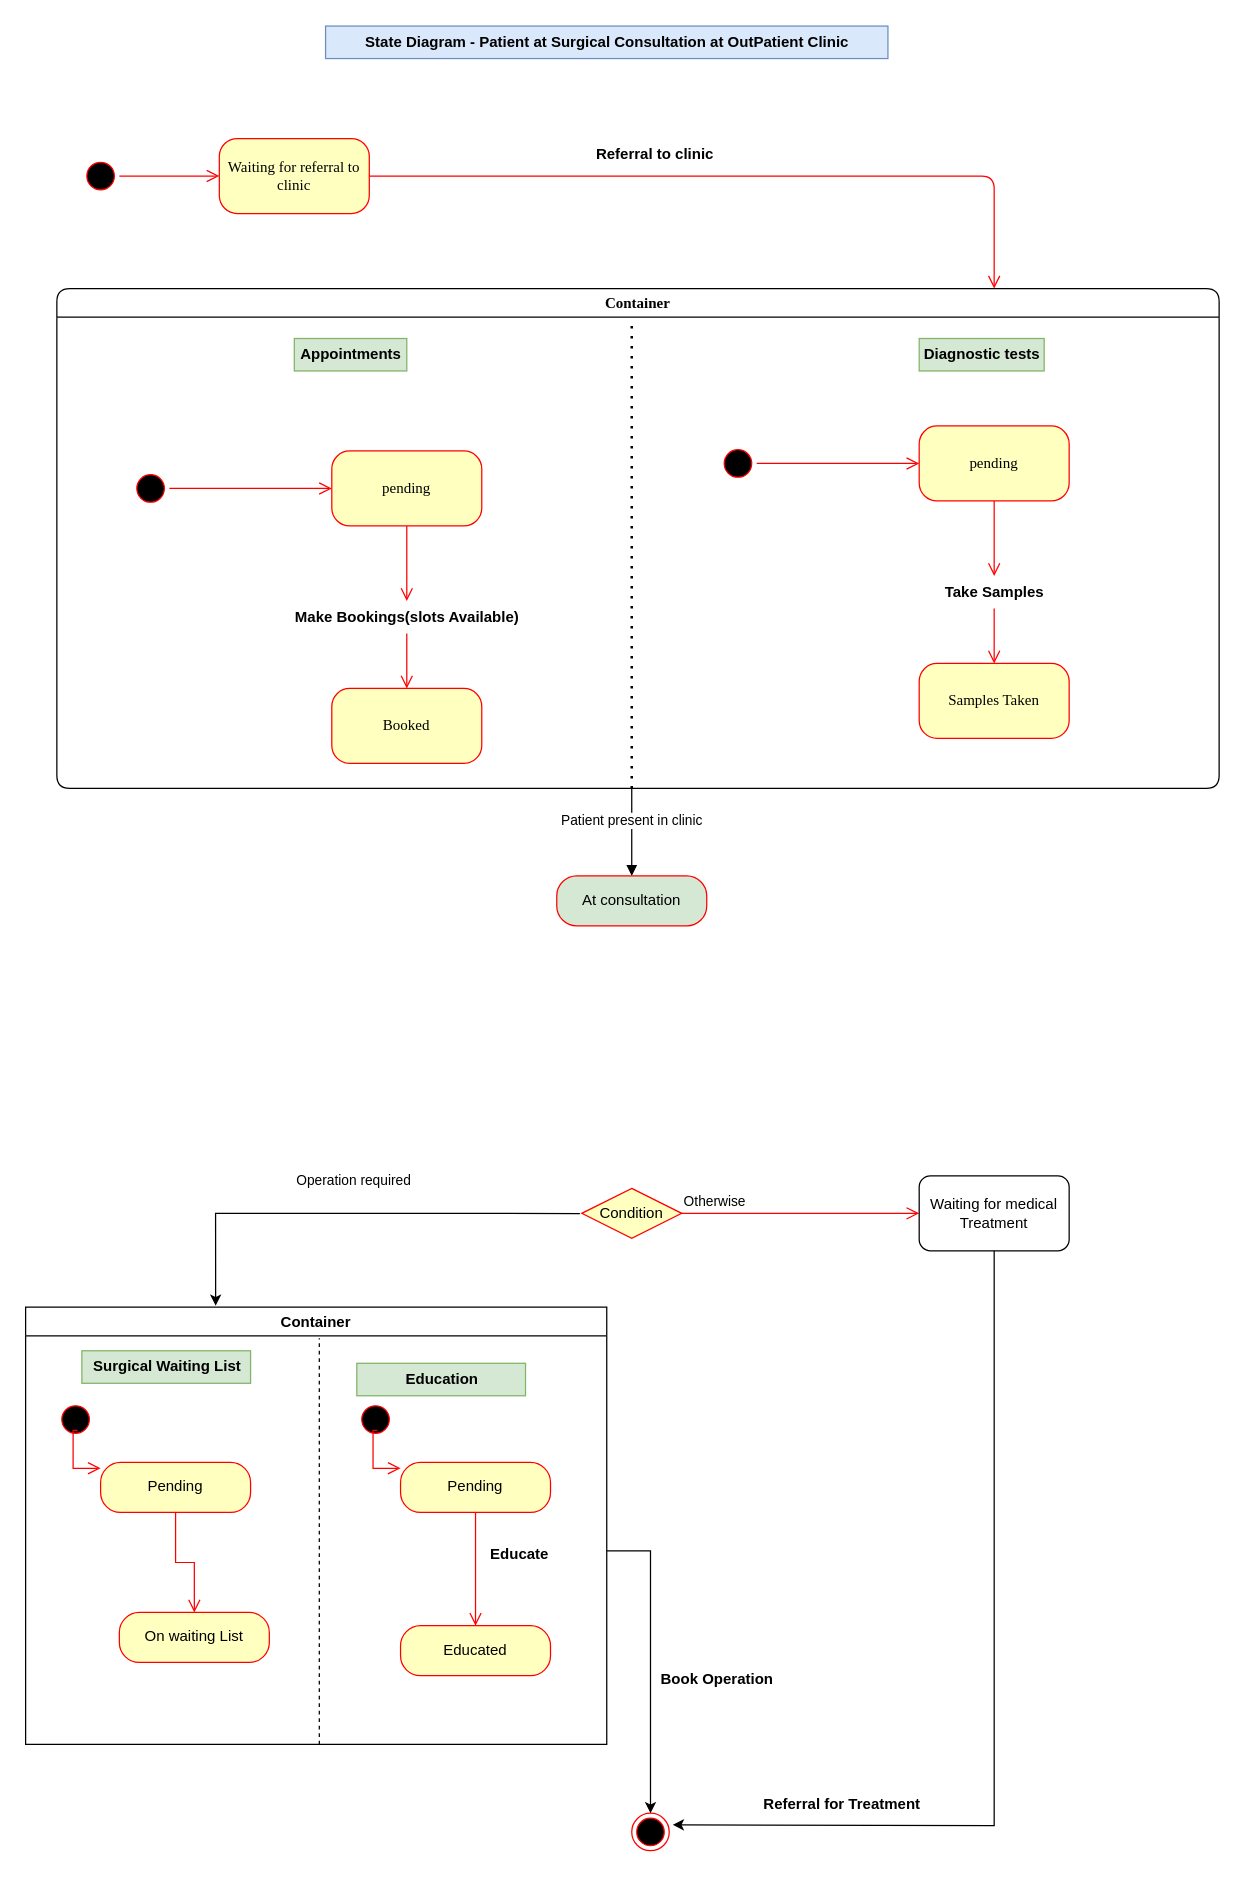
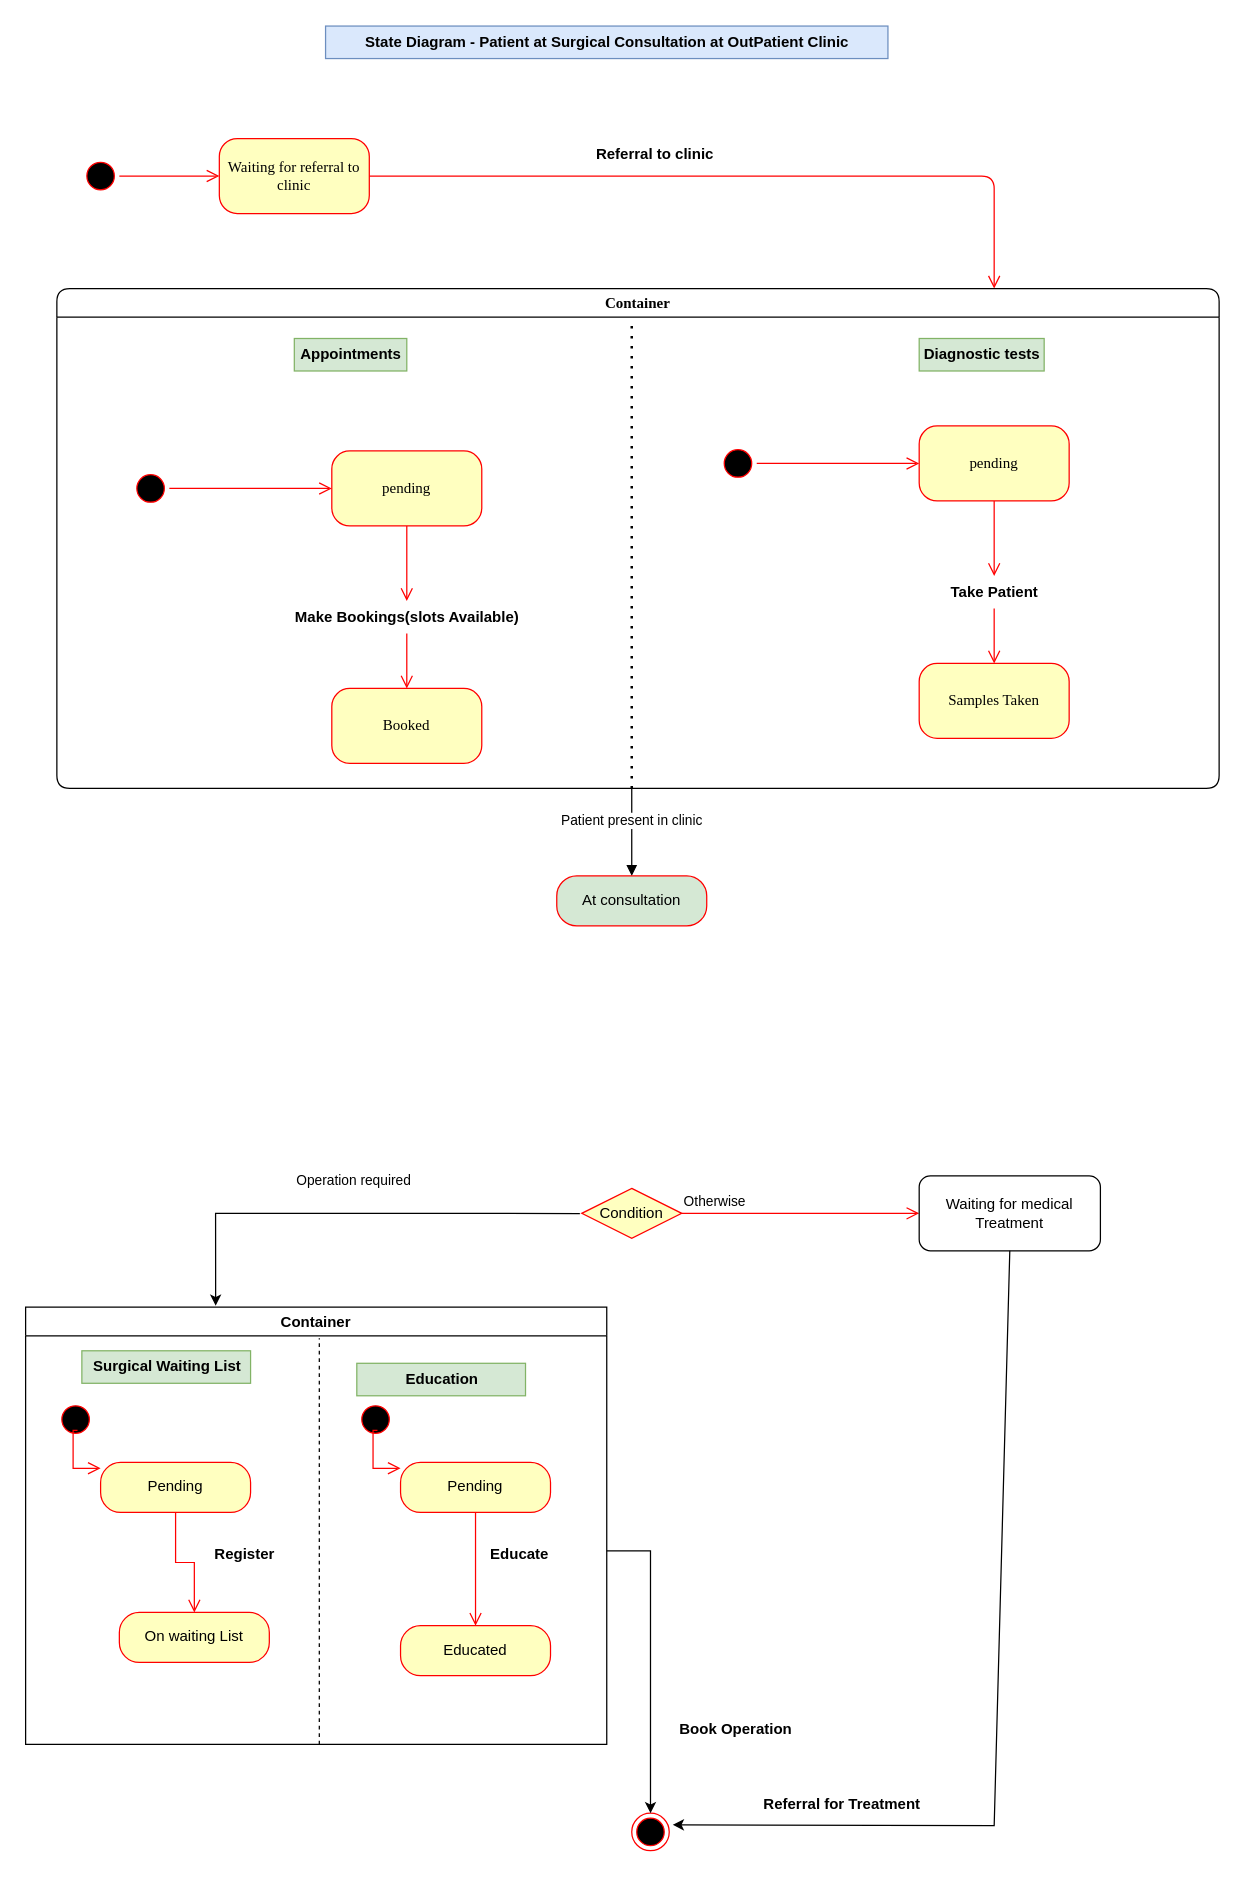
node "Take Samples": label "Take Samples" -> "Take Patient"
node "Waiting for medical Treatment": size 150x75 -> 181x75
node "Register": added
node "Book Operation": moved (716, 1679) -> (735, 1729)
